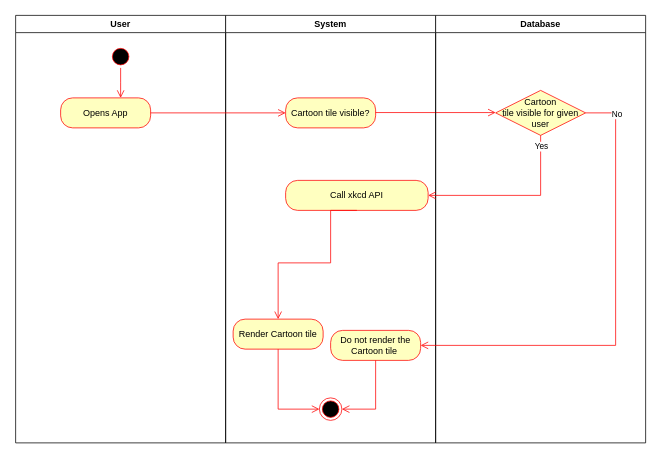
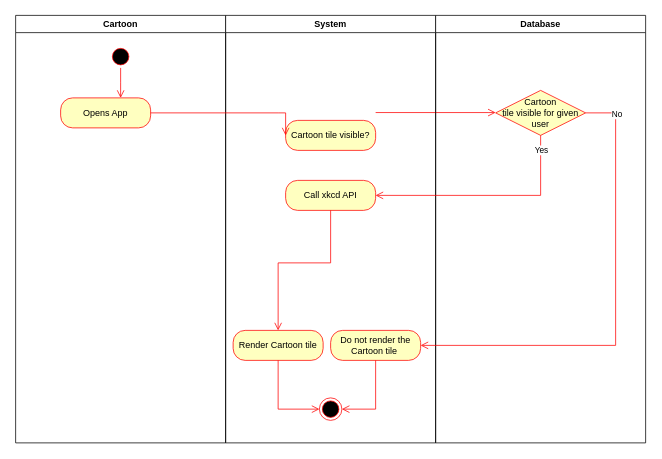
node "User": label "User" -> "Cartoon"
node "Cartoon tile visible?": moved (330, 113) -> (330, 135)
node "Call xkcd API": size 143x30 -> 90x30
node "Render Cartoon tile": moved (278, 334) -> (278, 345)
